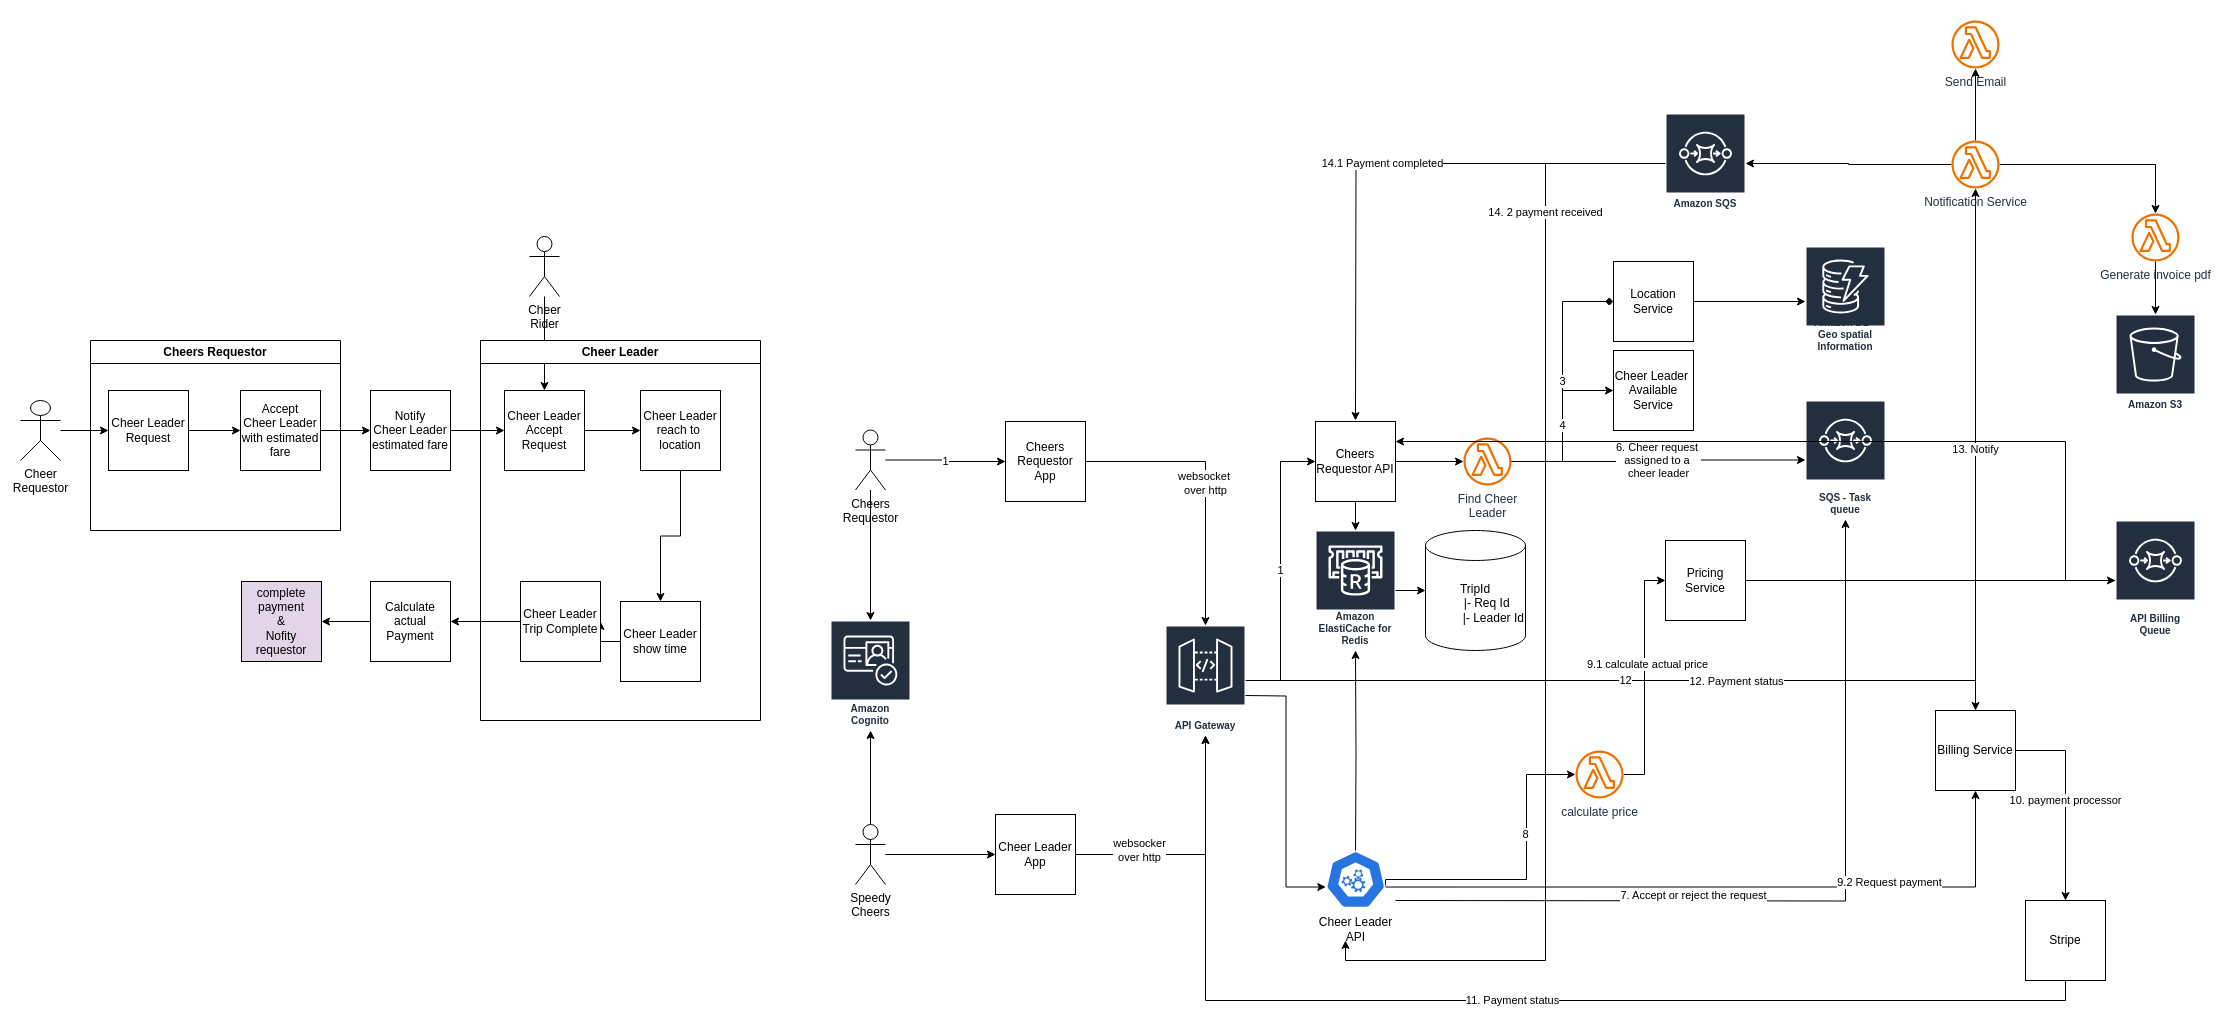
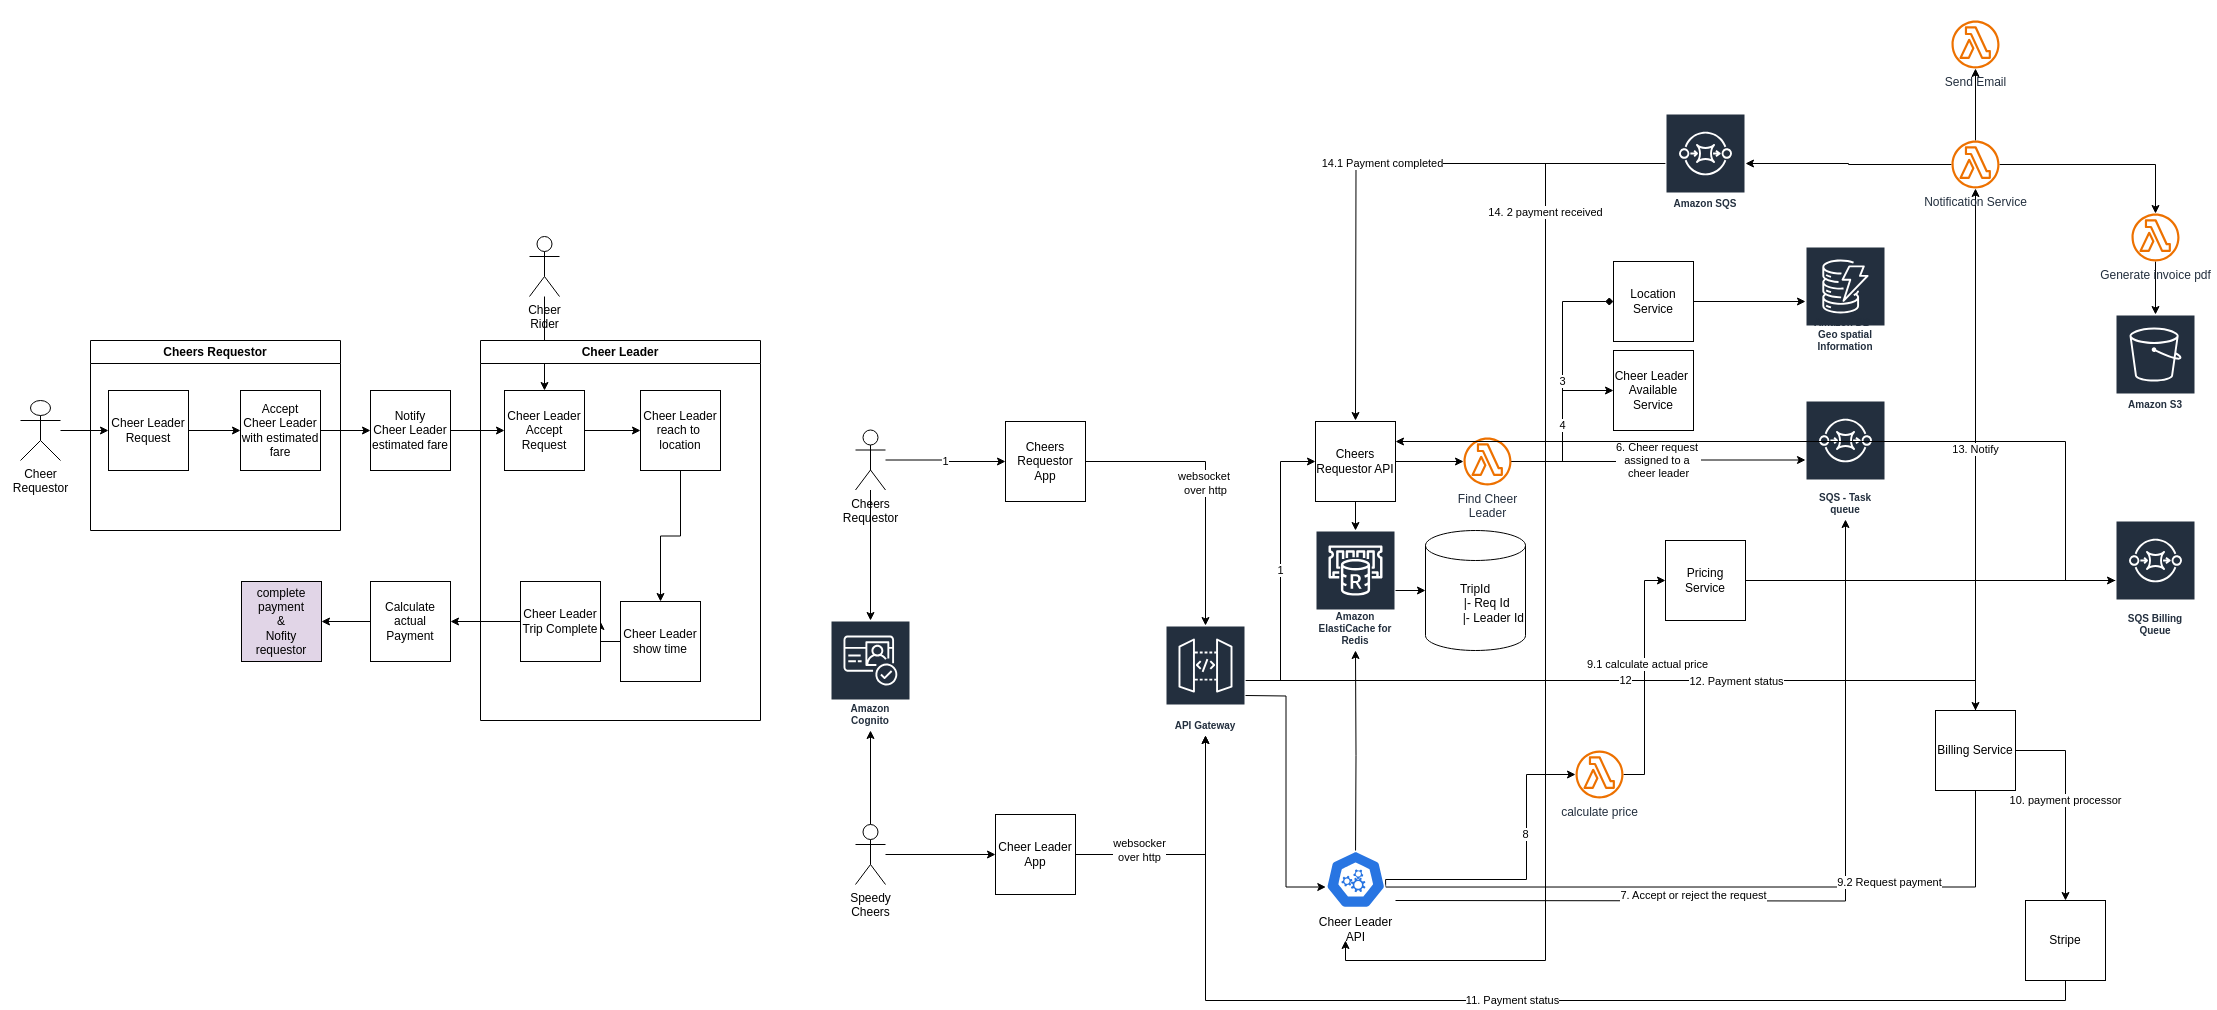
node "API Billing Queue": label "API Billing Queue" -> "SQS Billing Queue"
edge "Cheer Leader API" -> "Billing Service": arrowhead classic -> none
